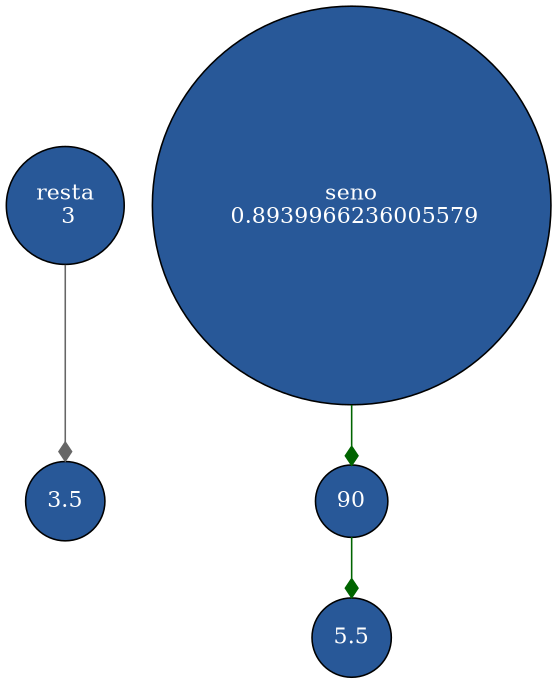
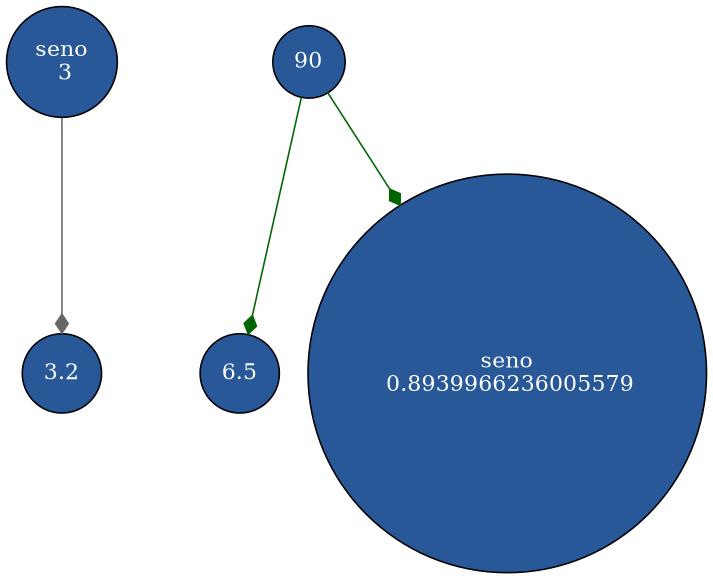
node "resta 3": label "resta 3" -> "seno 3"
edge "seno 0.8939966236005579" -> "90": reversed
node "3.5": label "3.5" -> "3.2"
node "5.5": label "5.5" -> "6.5"
